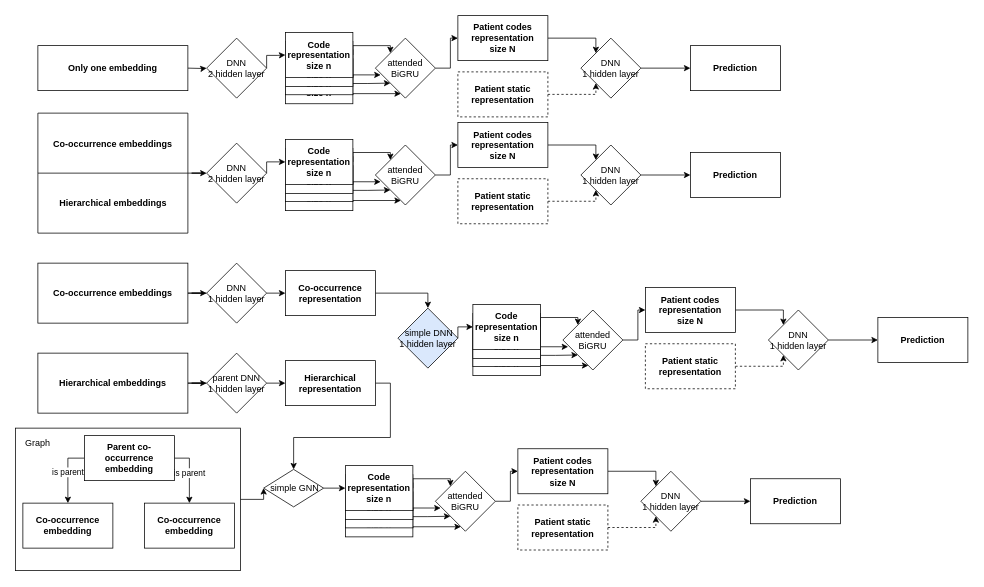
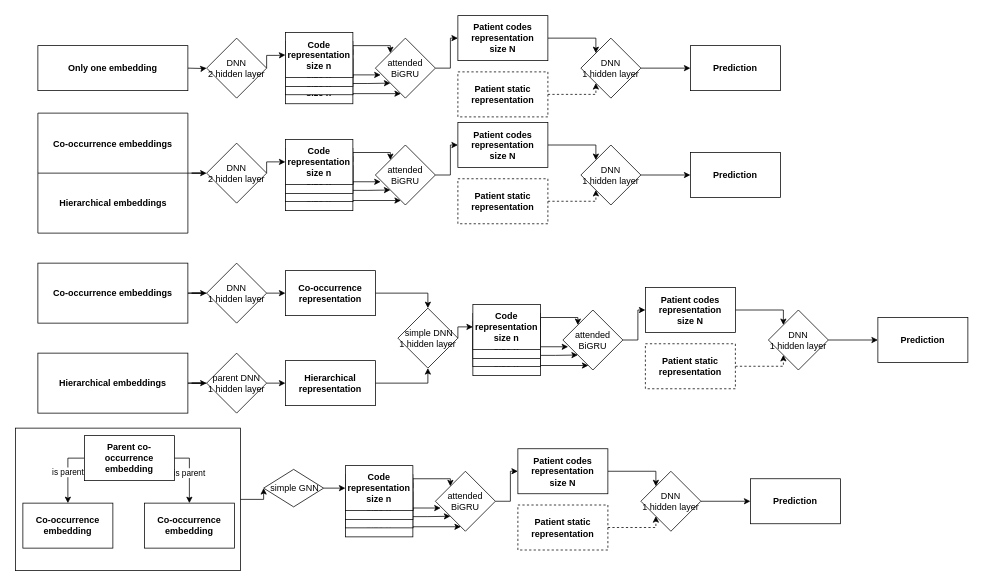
node "simple DNN 1 hidden layer": fillcolor #dae8fc -> #ffffff
edge "Hierarchical representation" -> "simple GNN": now "Hierarchical representation" -> "simple DNN 1 hidden layer"
node "Graph": removed
